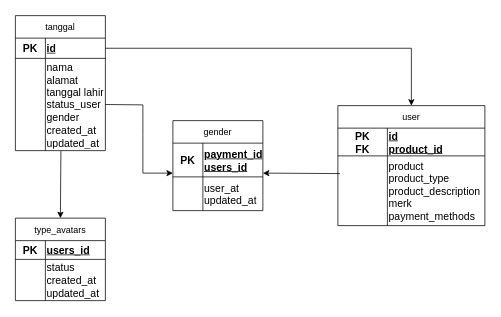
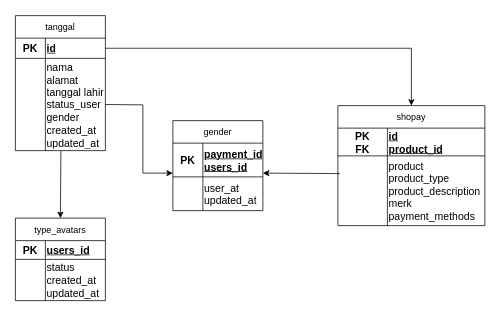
node "user": label "user" -> "shopay"
